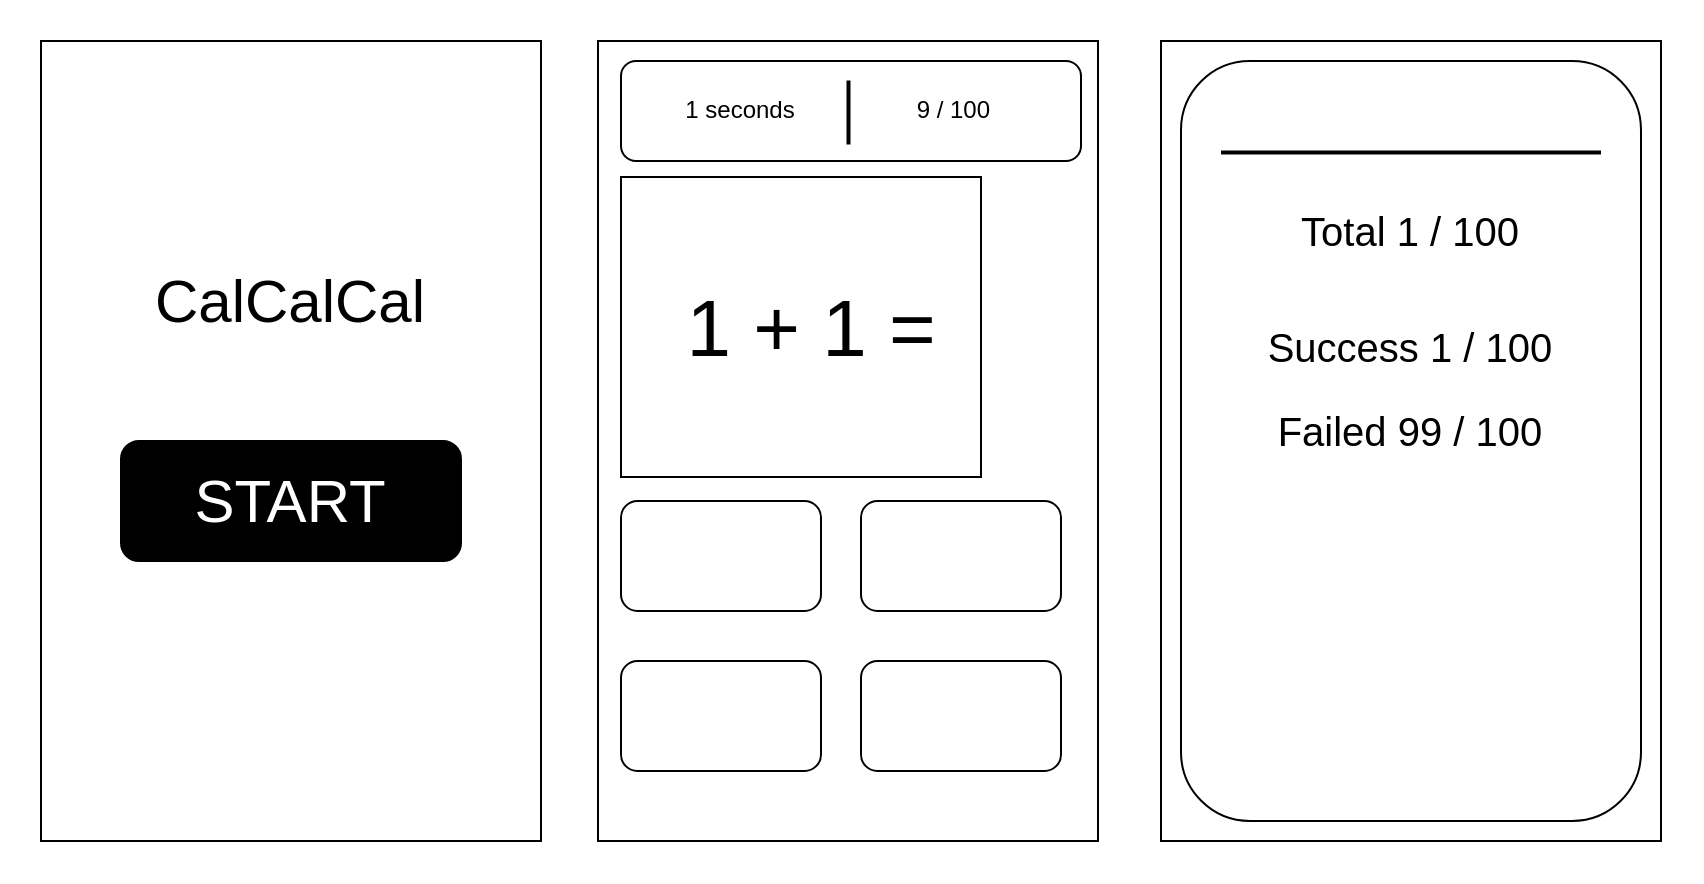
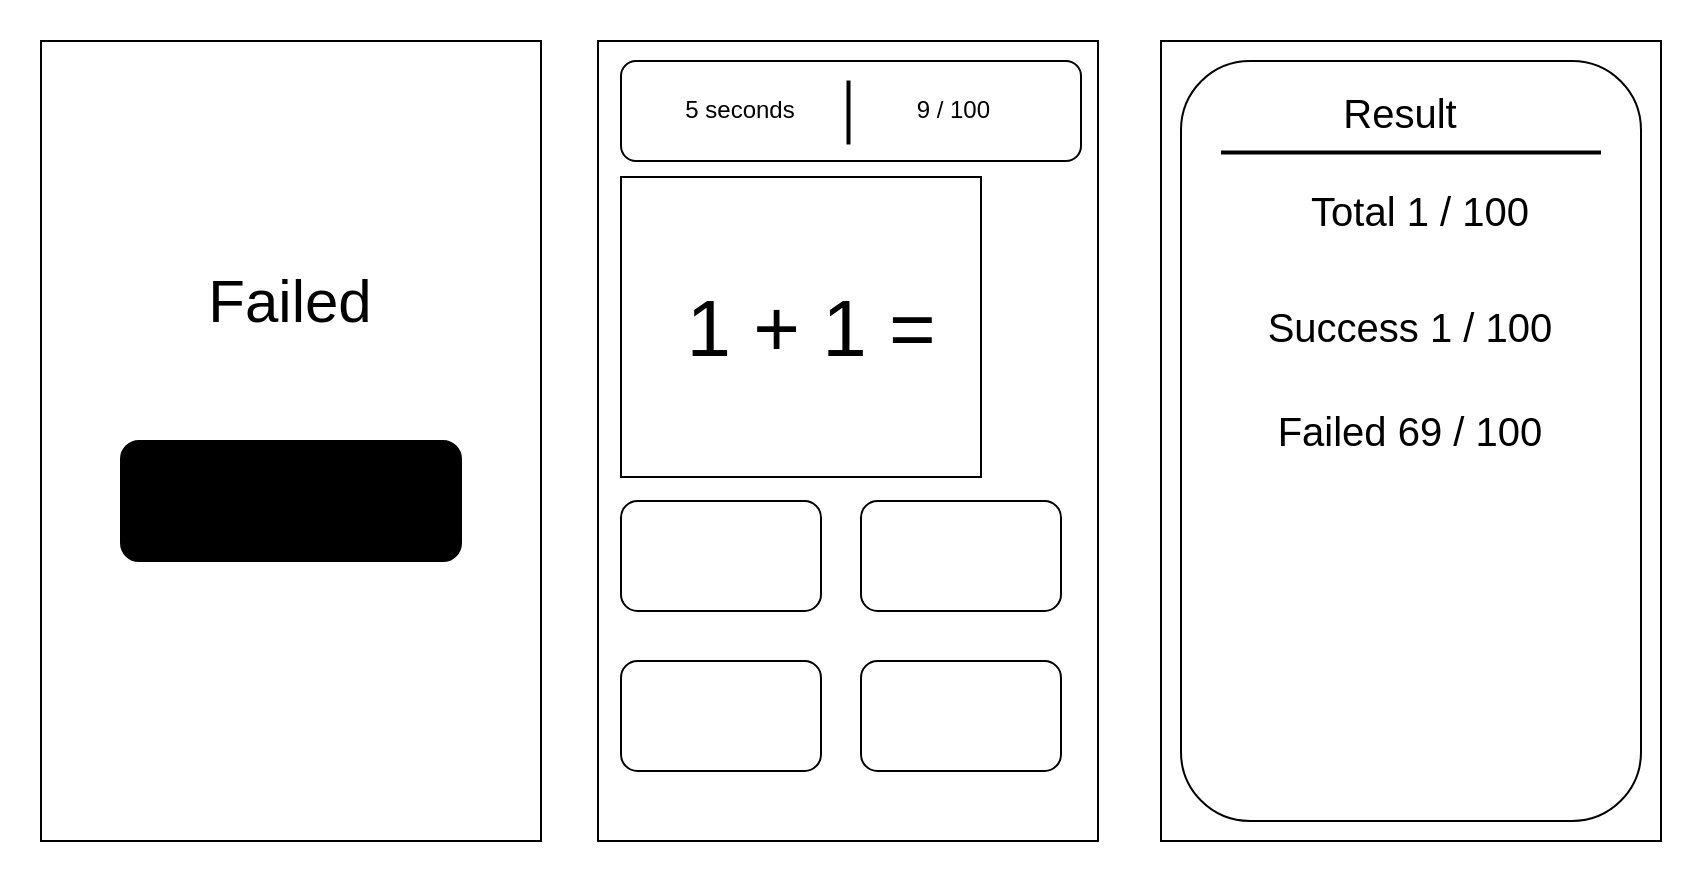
node "1 seconds": label "1 seconds" -> "5 seconds"
node "Result": added
node "Total 1 / 100": moved (1411, 231) -> (1421, 211)
node "CalCalCal": label "CalCalCal" -> "Failed"
node "Success 1 / 100": moved (1411, 347) -> (1411, 327)
node "Failed 99 / 100": label "Failed 99 / 100" -> "Failed 69 / 100"
node "START": removed
